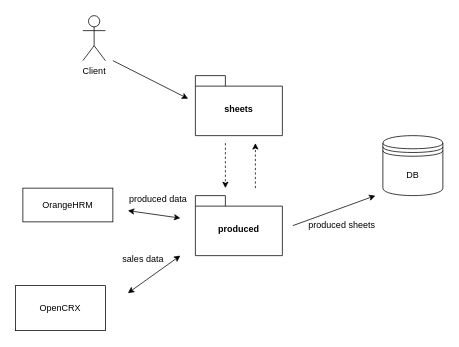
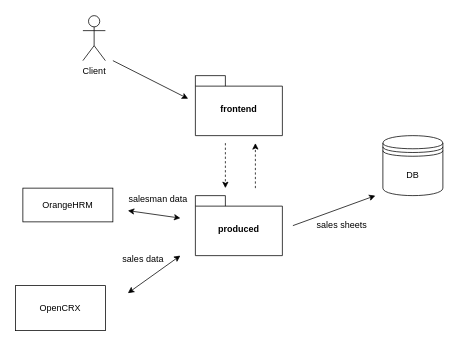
node "sheets": label "sheets" -> "frontend"
node "produced data": label "produced data" -> "salesman data"
node "produced sheets": label "produced sheets" -> "sales sheets"
